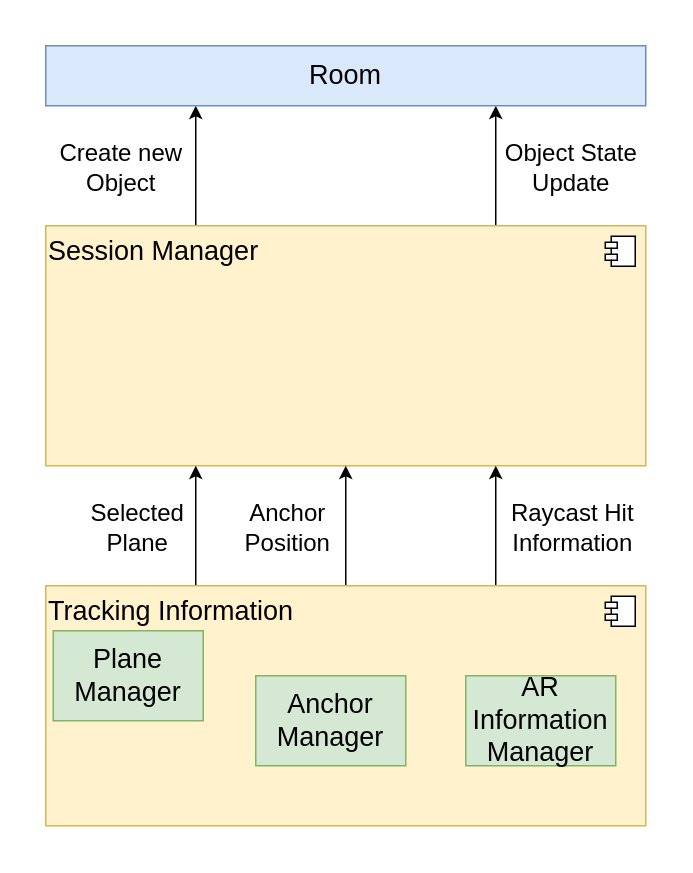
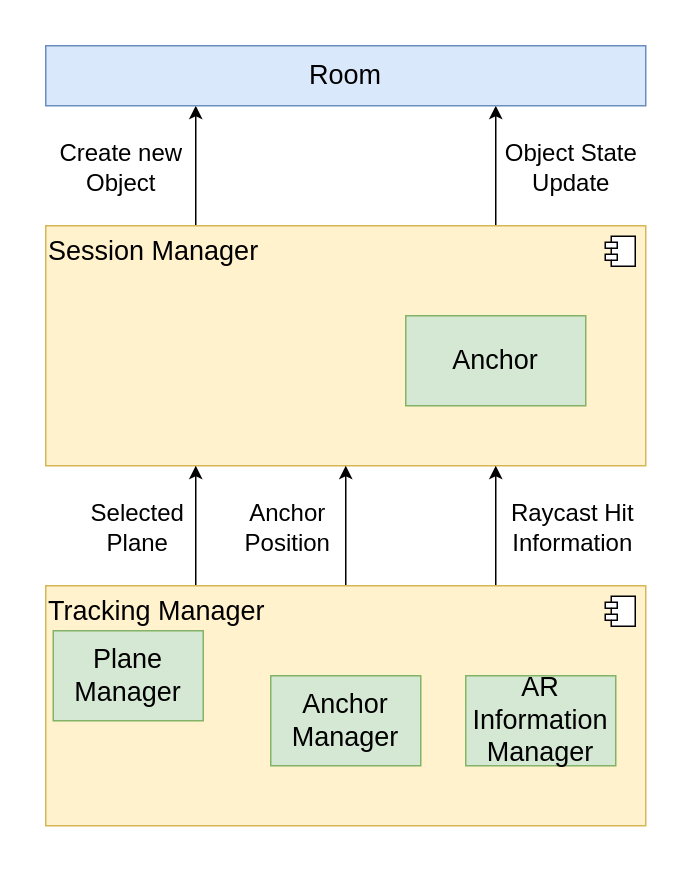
node "Anchor": added
node "Tracking Information": label "Tracking Information" -> "Tracking Manager"
node "Anchor Manager": moved (331, 721) -> (346, 721)
